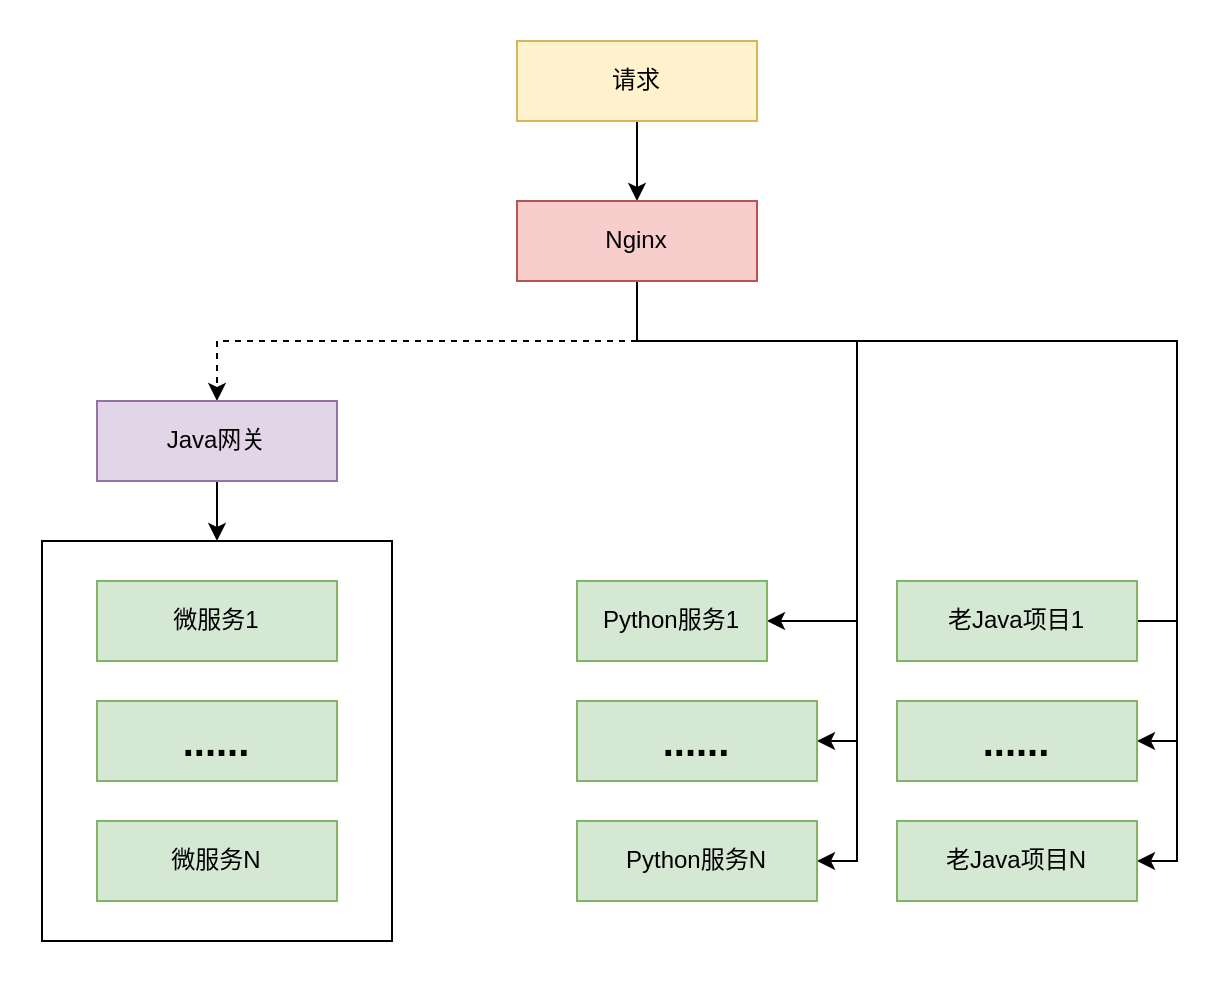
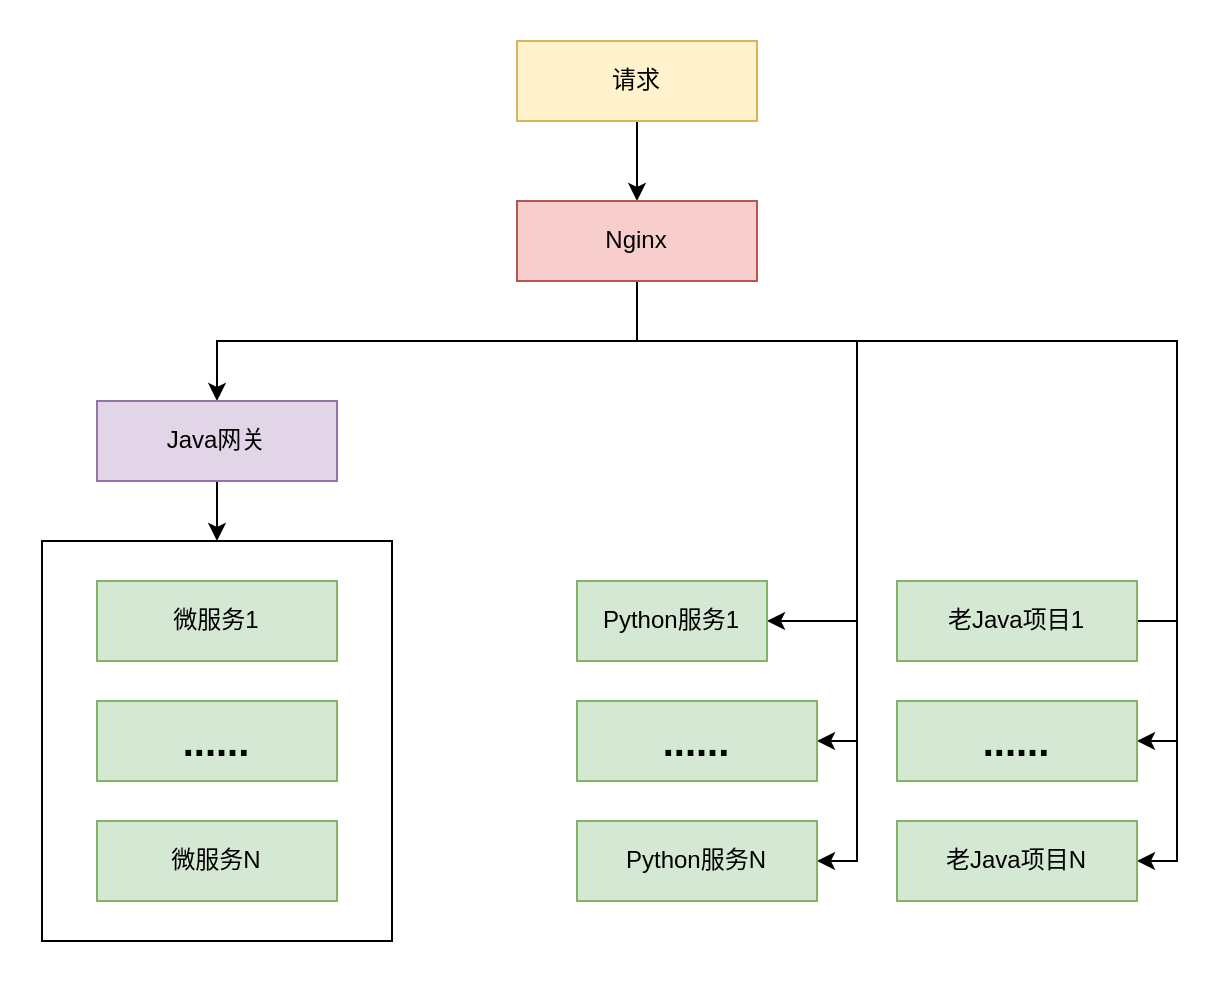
edge "Nginx" -> "Java网关": style dashed -> solid
